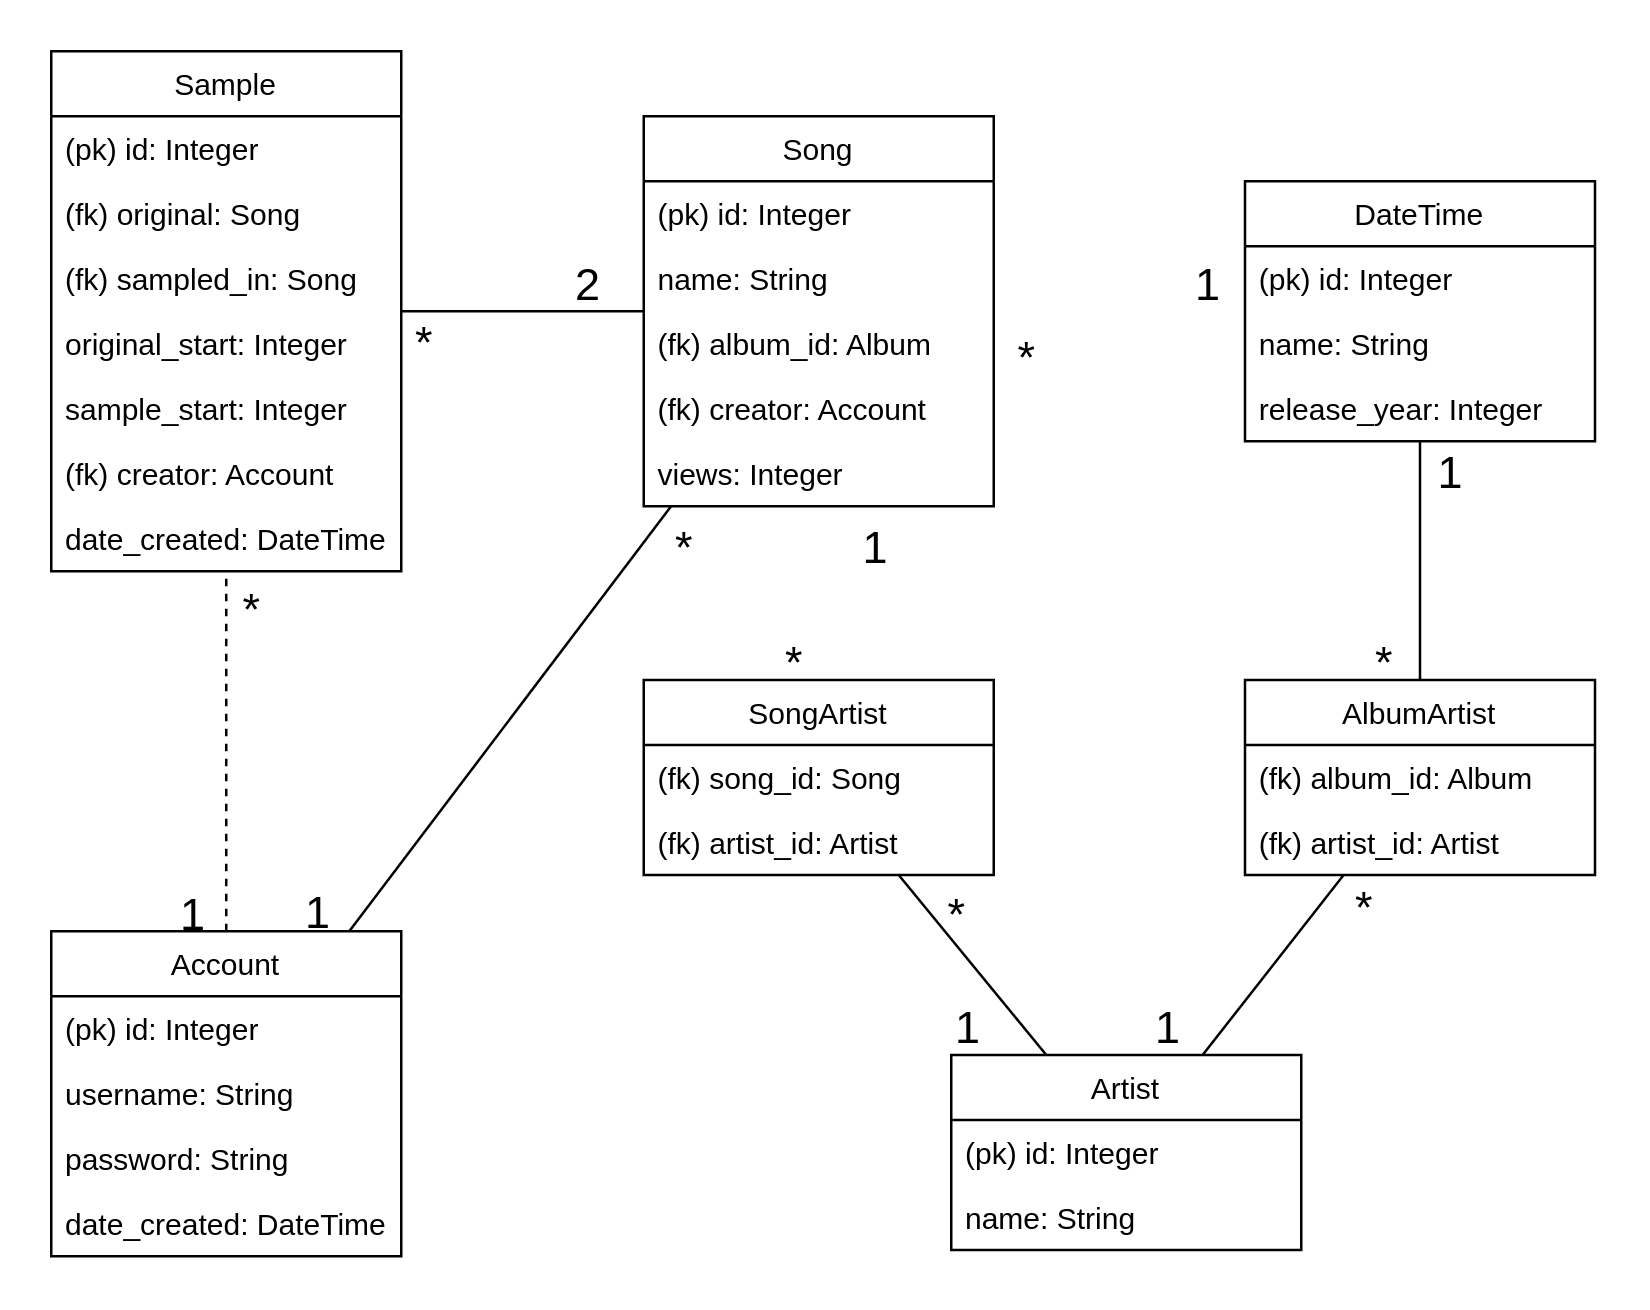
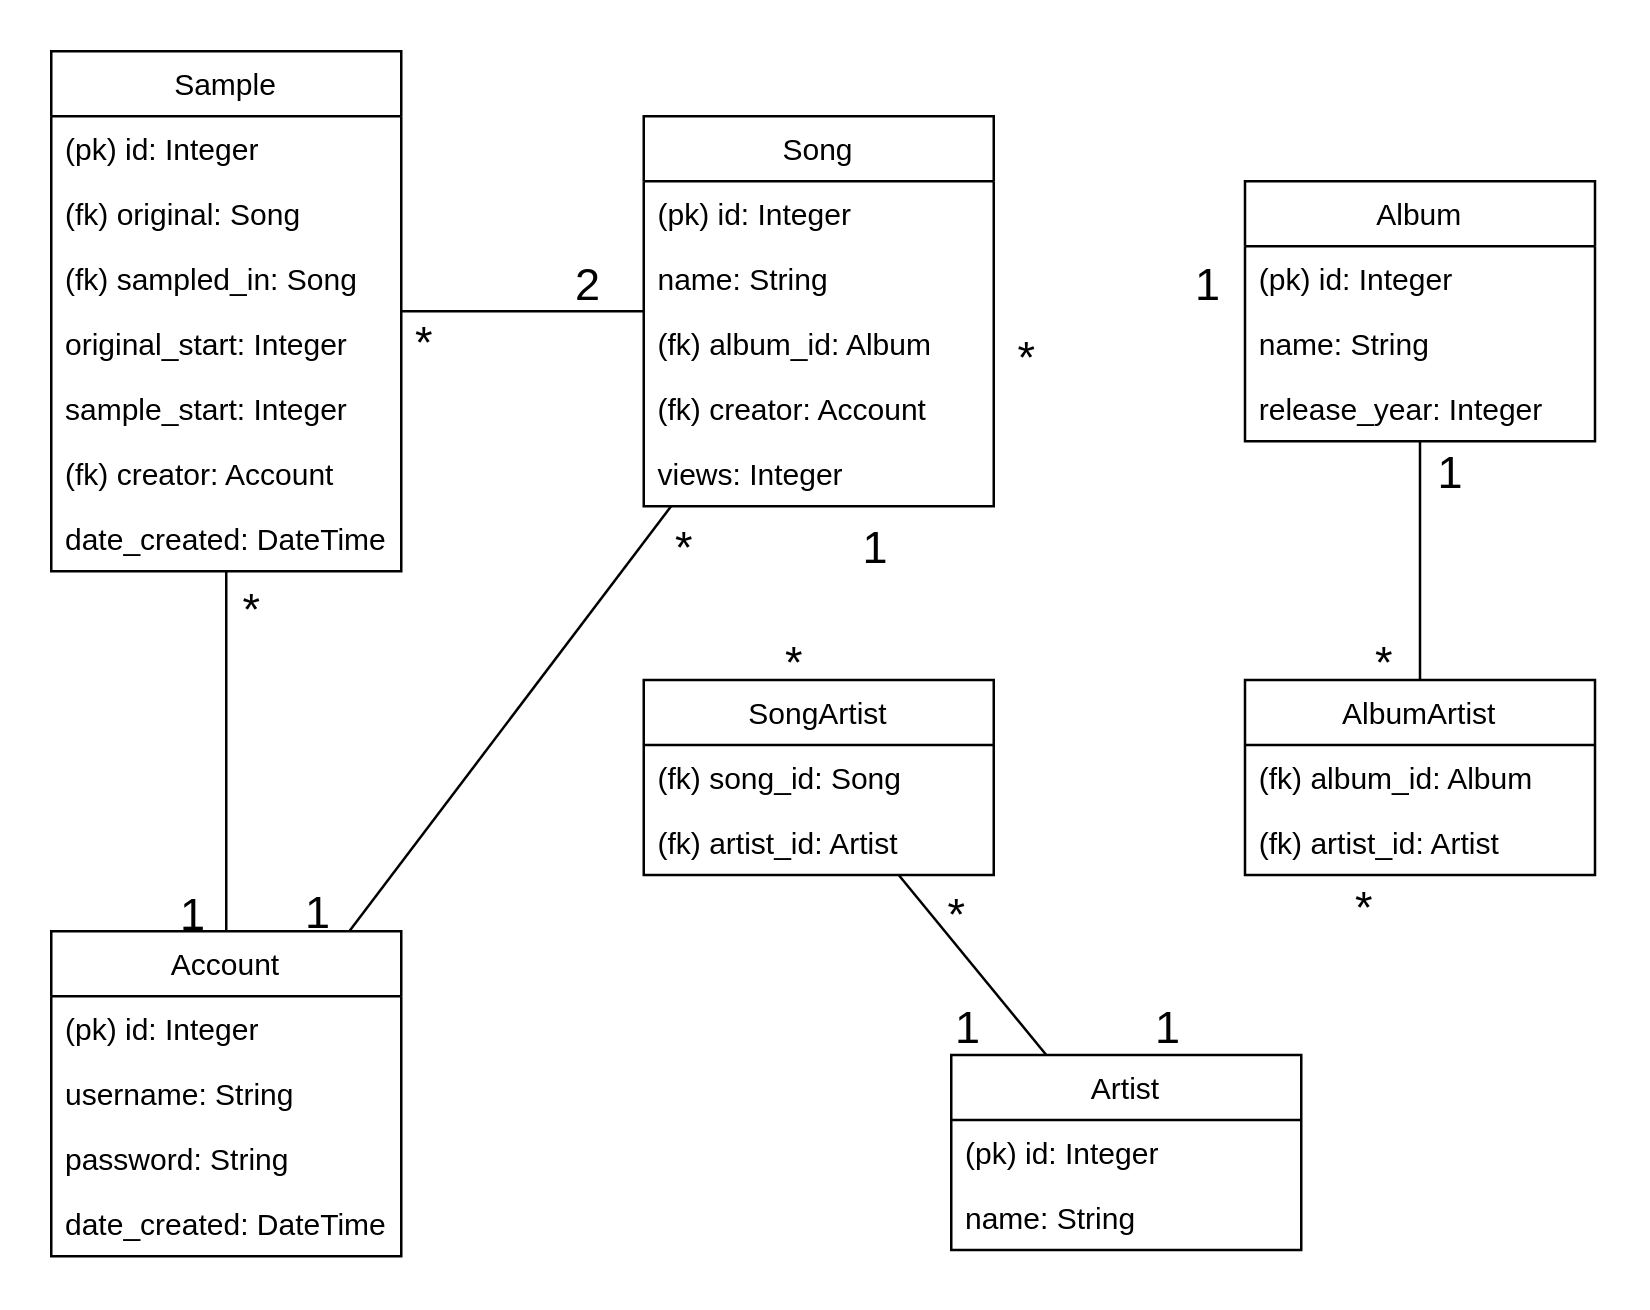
node "DateTime": label "DateTime" -> "Album"
edge "Sample" -- "Account": style dashed -> solid
edge "AlbumArtist" -- "Artist": removed
